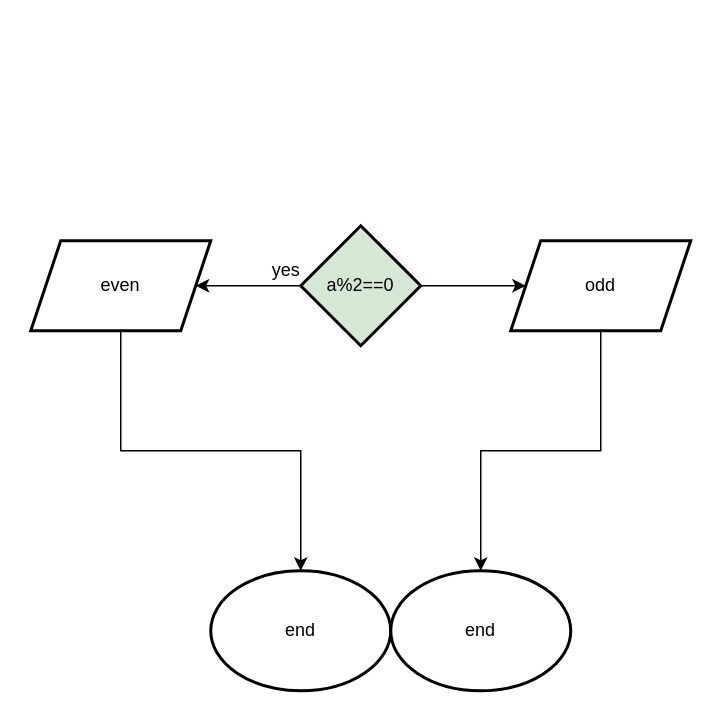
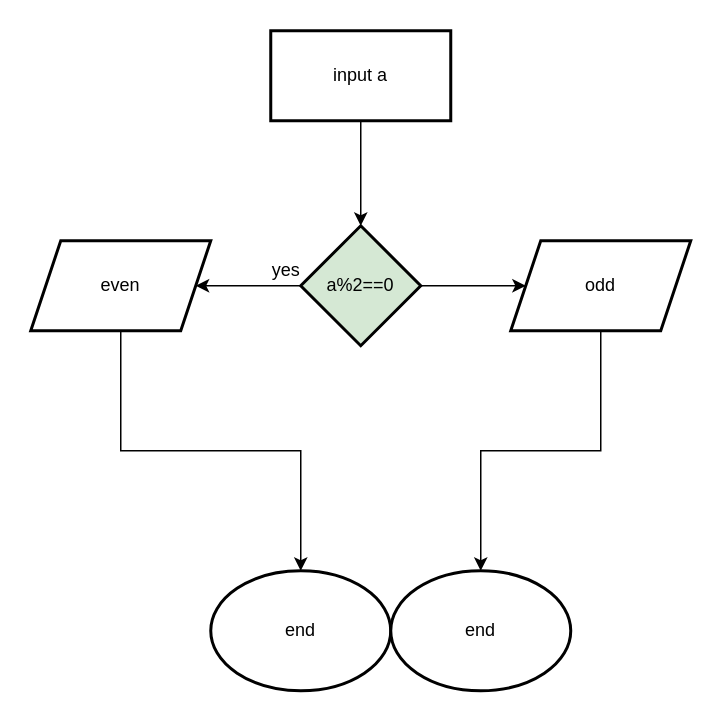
node "input a": added
edge "input a" -> "a%2==0": added
